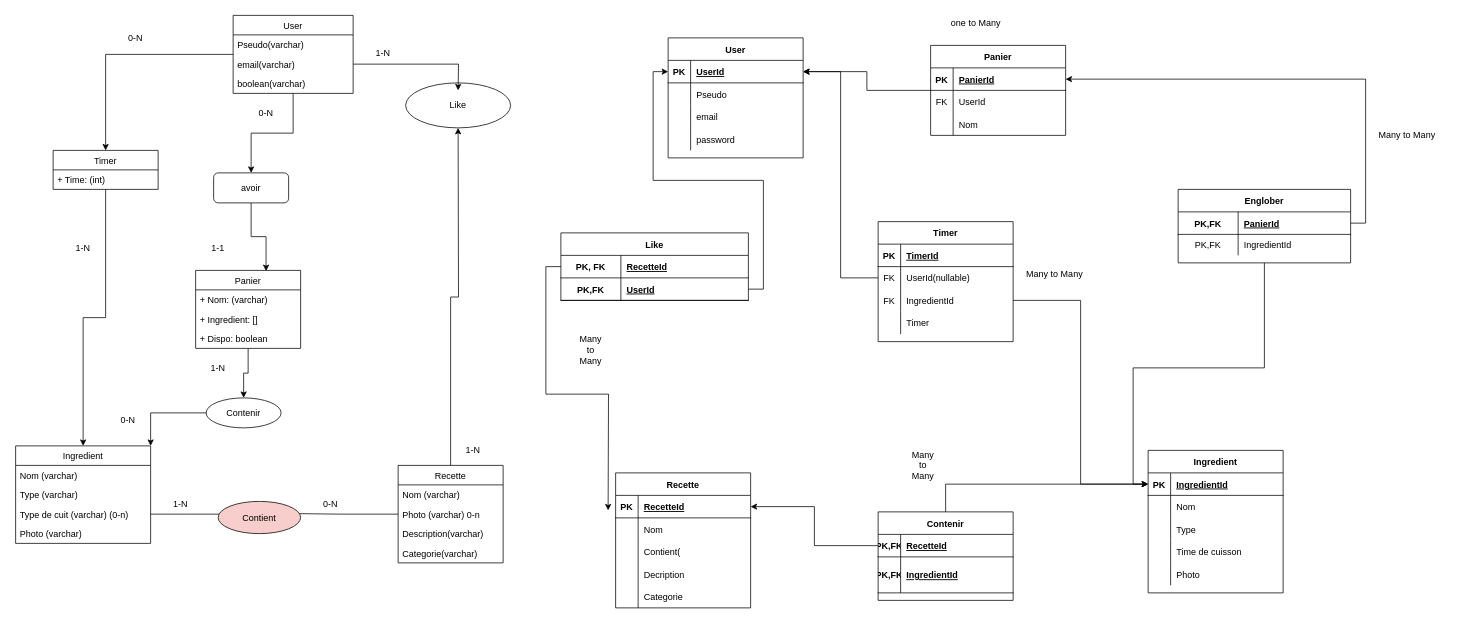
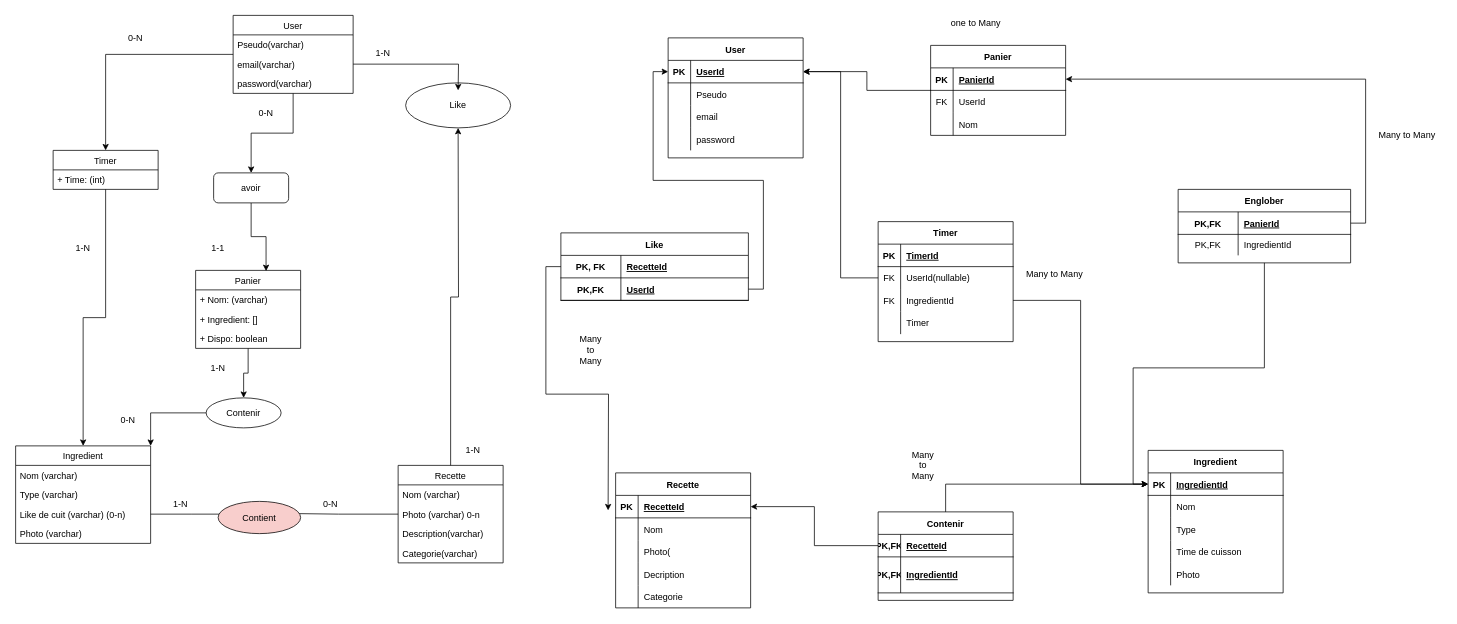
node "boolean(varchar)": label "boolean(varchar)" -> "password(varchar)"
node "Type de cuit (varchar) (0-n)": label "Type de cuit (varchar) (0-n)" -> "Like de cuit (varchar) (0-n)"
node "Contient(": label "Contient(" -> "Photo("
